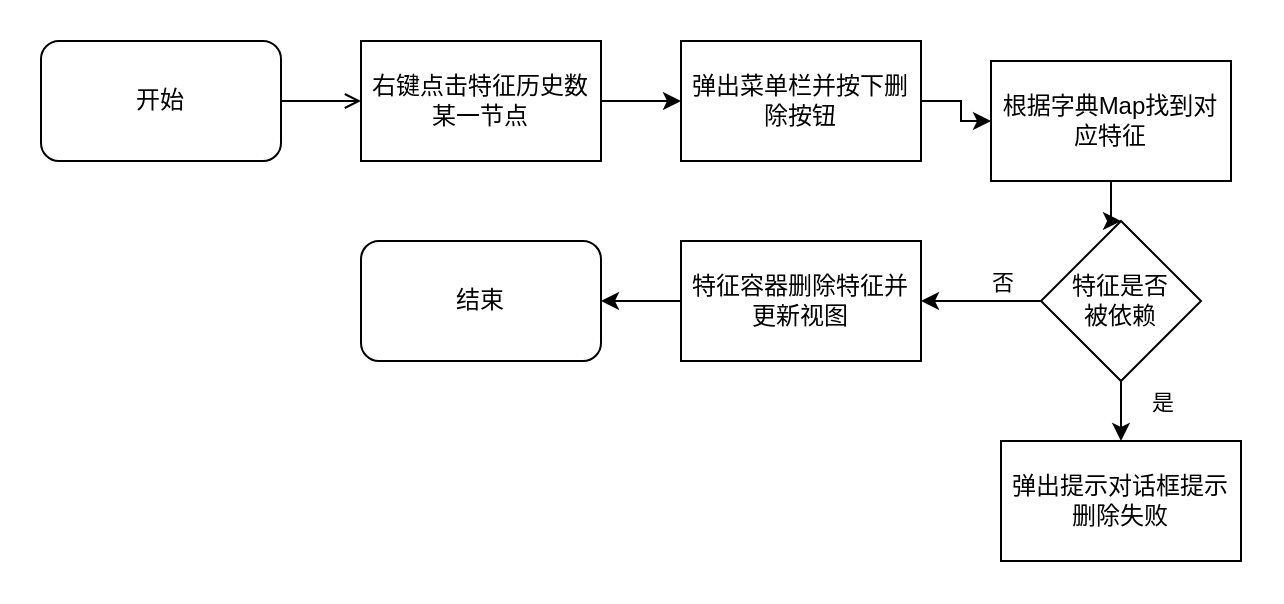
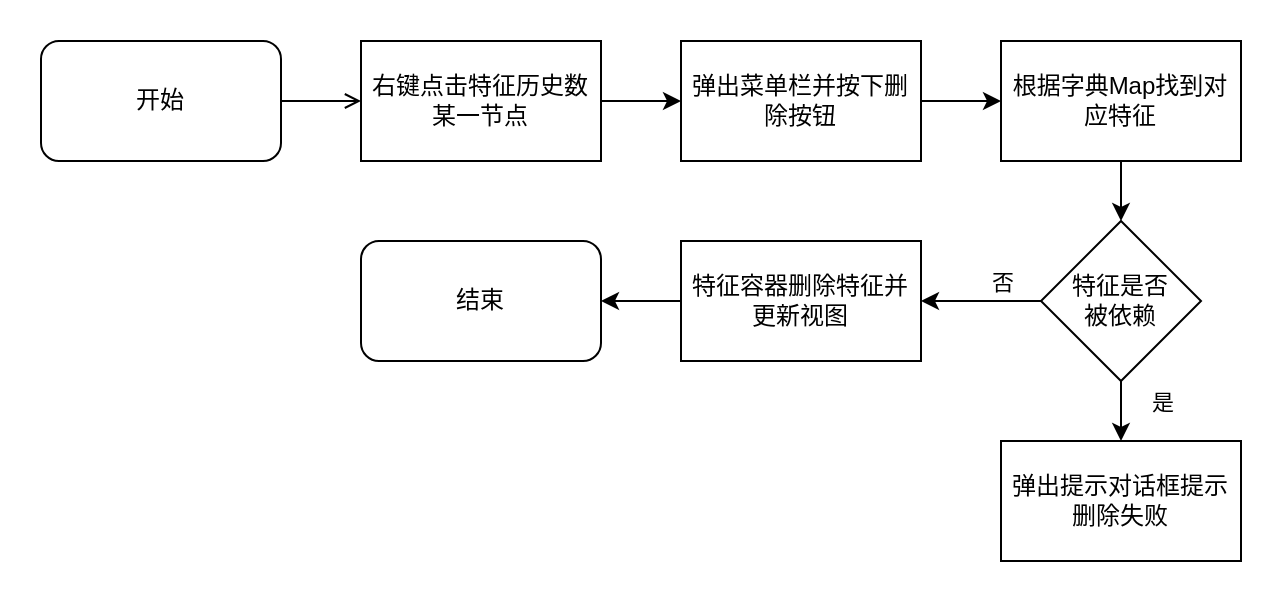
node "根据字典Map找到对应特征": moved (1111, 121) -> (1121, 101)
